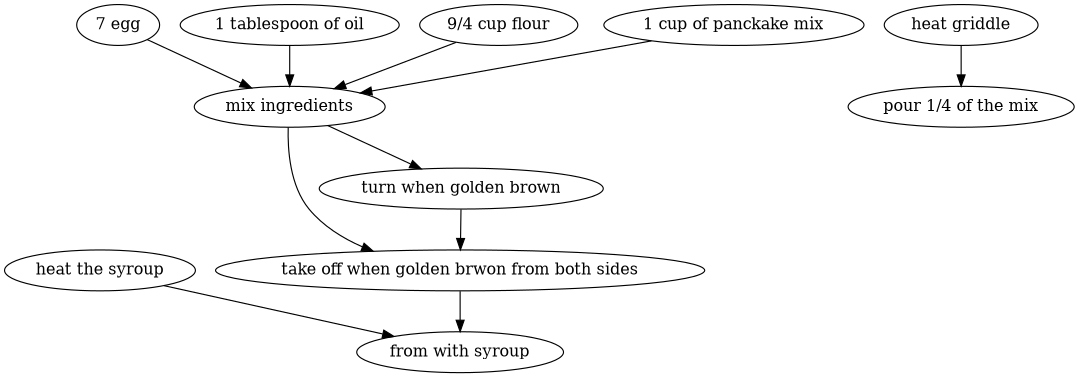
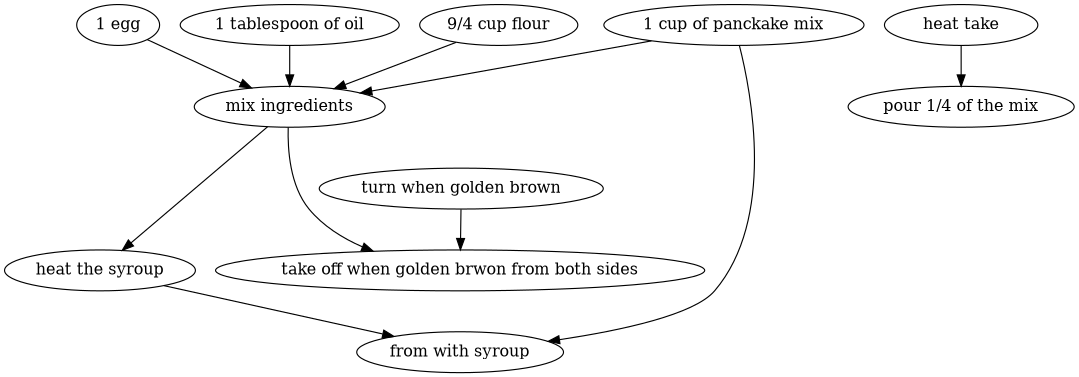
node "7 egg": label "7 egg" -> "1 egg"
node "heat griddle": label "heat griddle" -> "heat take"
edge "mix ingredients" -> "turn when golden brown": now "mix ingredients" -> "heat the syroup"
edge "take off when golden brwon from both sides" -> "from with syroup": now "1 cup of panckake mix" -> "from with syroup"
